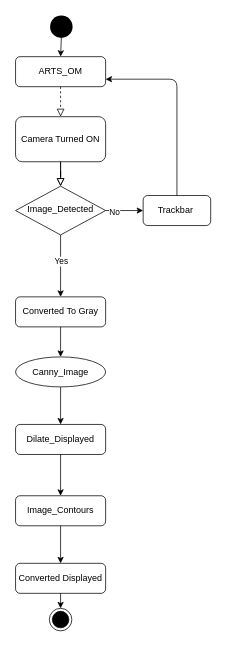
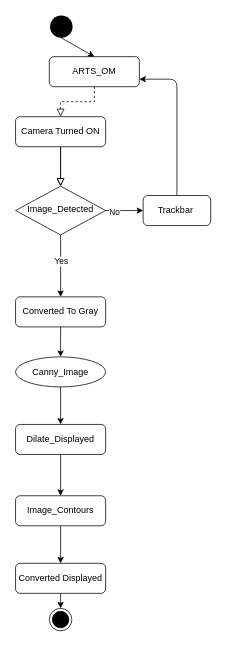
node "ARTS_OM": moved (60, 72) -> (94, 72)
node "Camera Turned ON": size 90x45 -> 90x30
